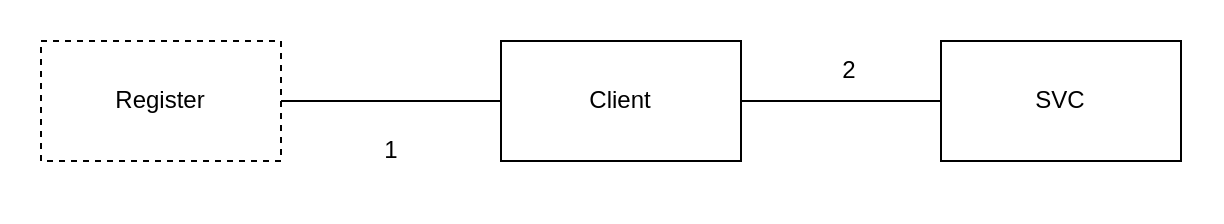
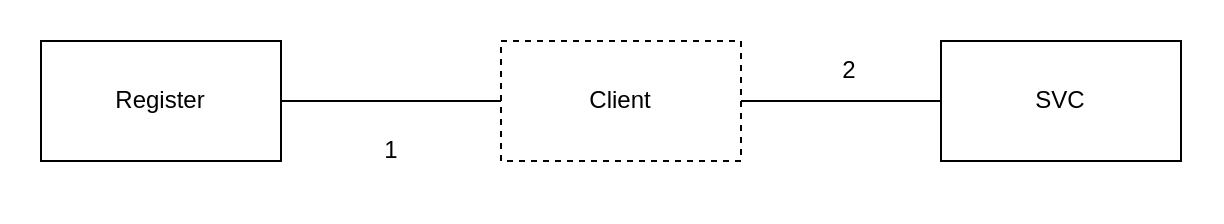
node "Register": style dashed -> solid
node "Client": style solid -> dashed
